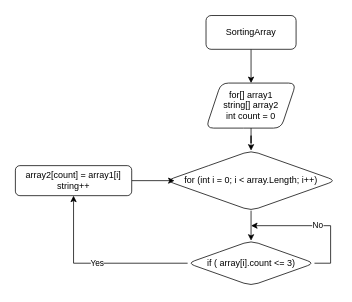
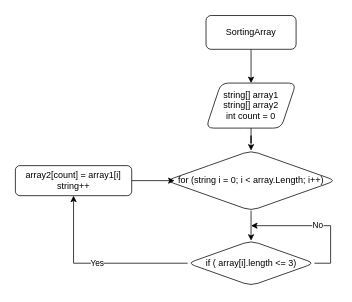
node "for[] array1 string[] array2 int count = 0": label "for[] array1 string[] array2 int count = 0" -> "string[] array1 string[] array2 int count = 0"
node "for (int i = 0; i < array.Length; i++)": label "for (int i = 0; i < array.Length; i++)" -> "for (string i = 0; i < array.Length; i++)"
node "if ( array[i].count <= 3)": label "if ( array[i].count <= 3)" -> "if ( array[i].length <= 3)"
